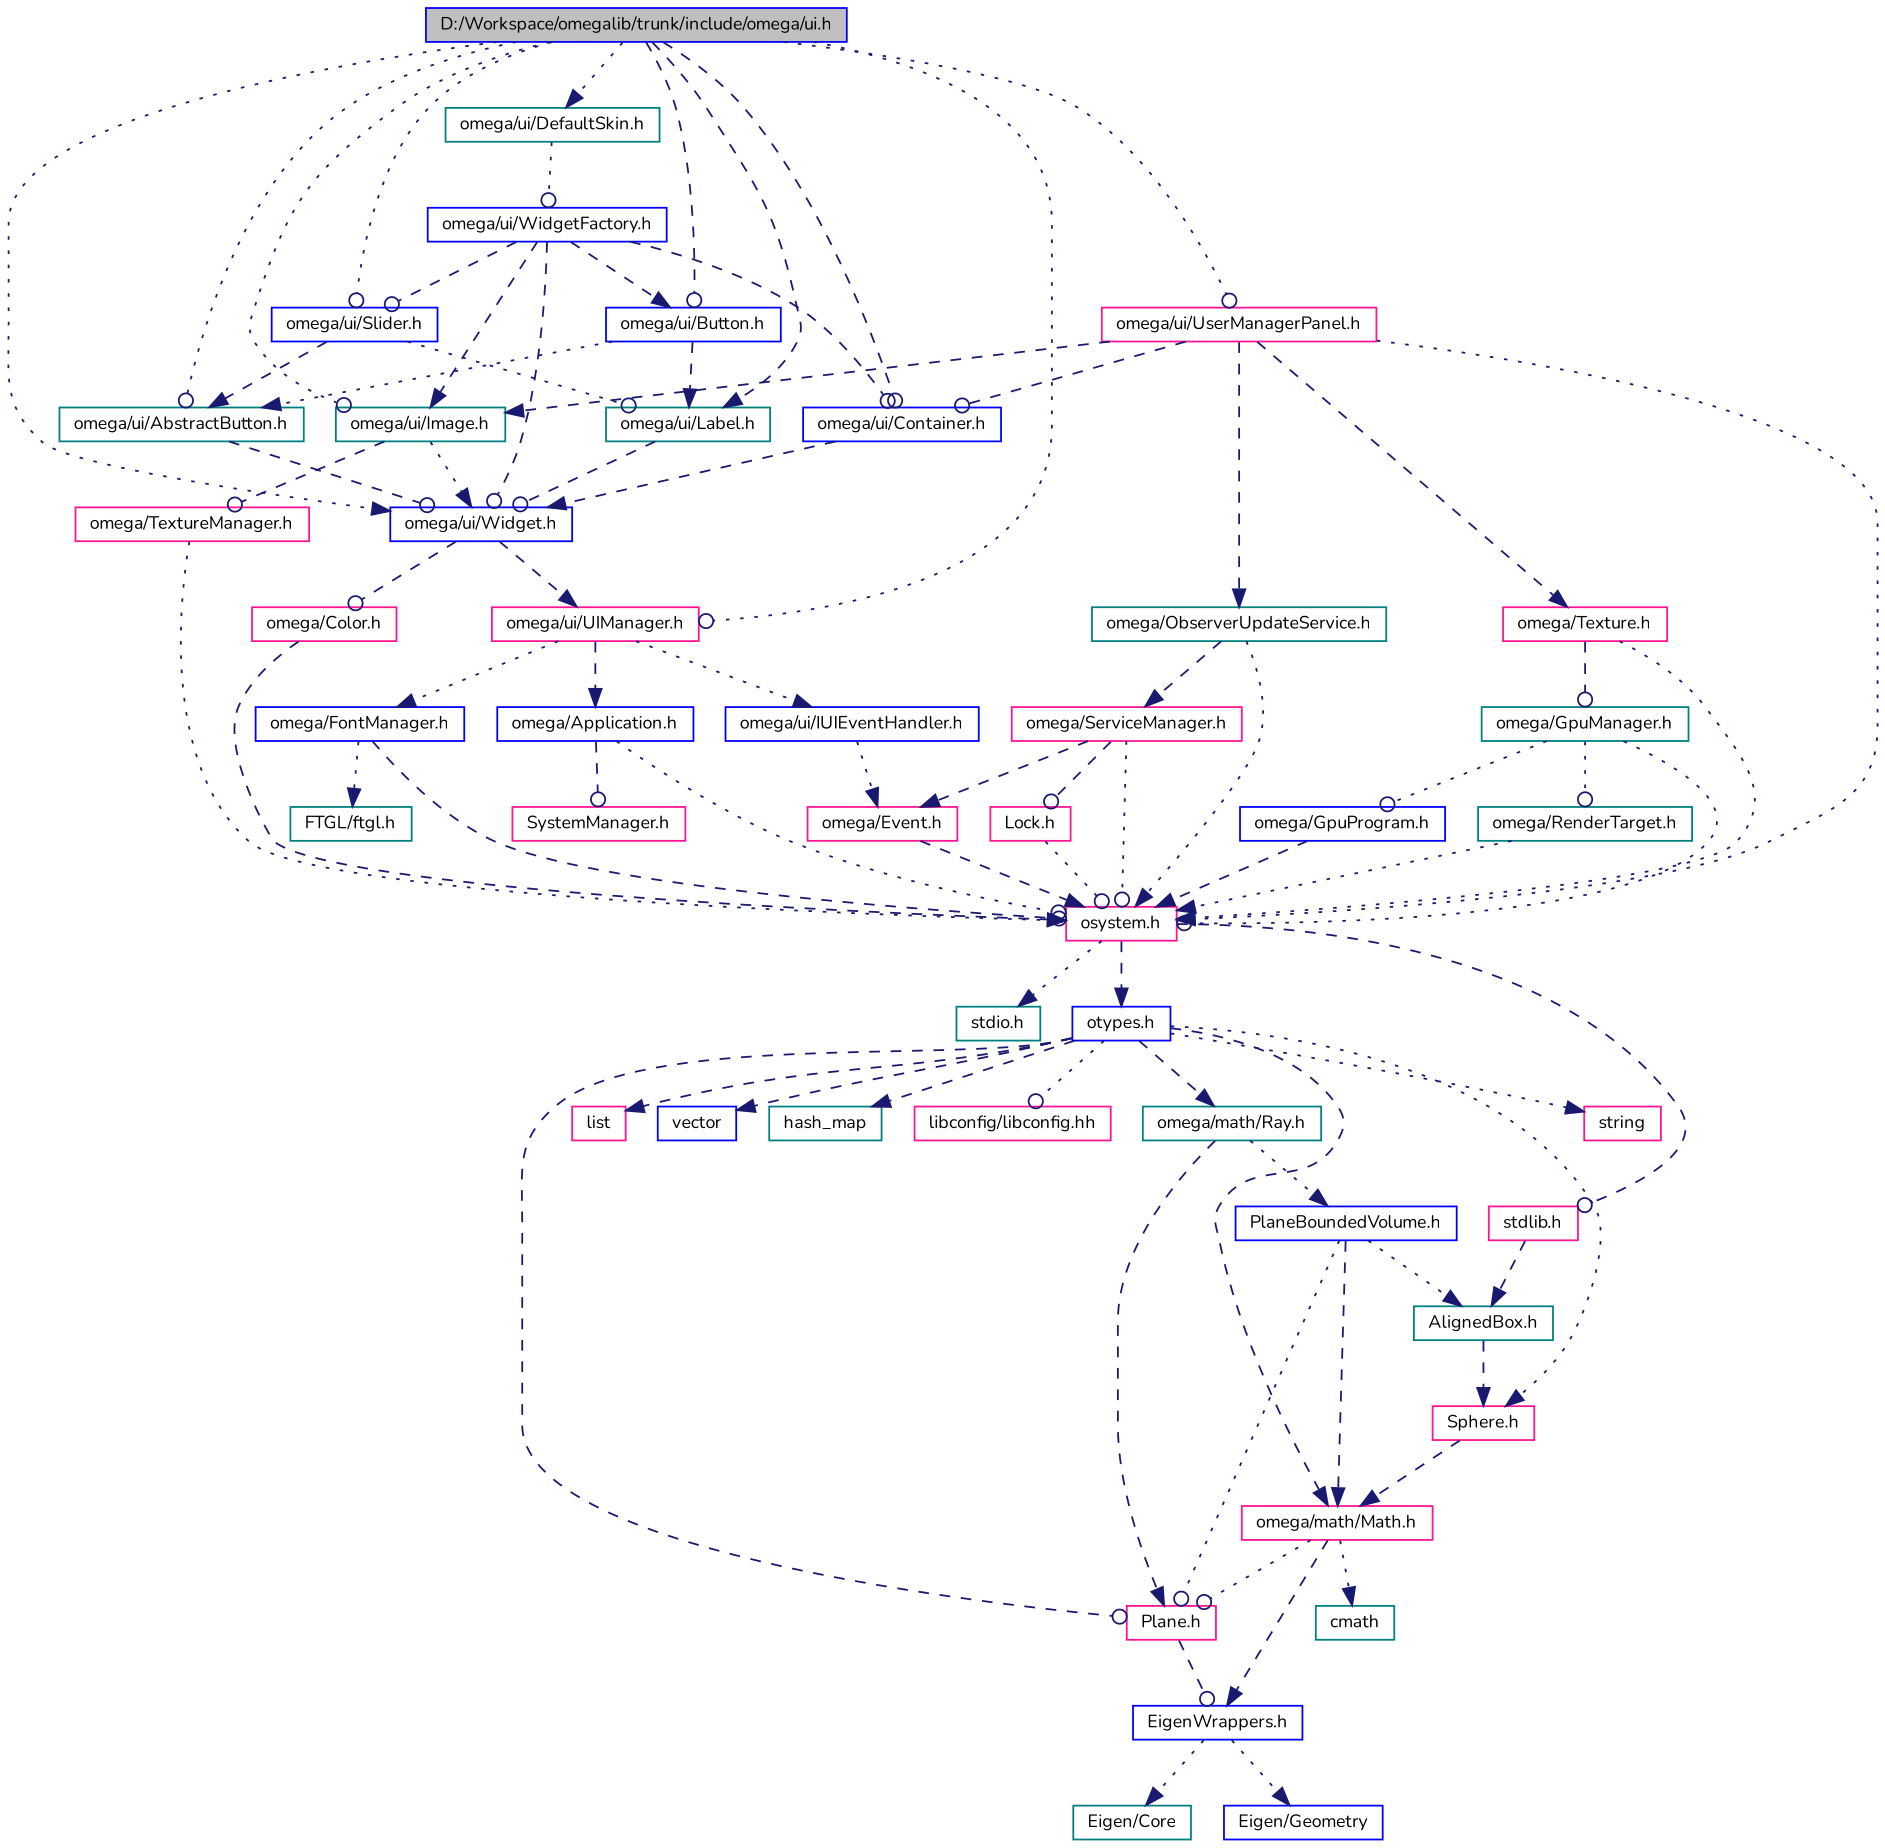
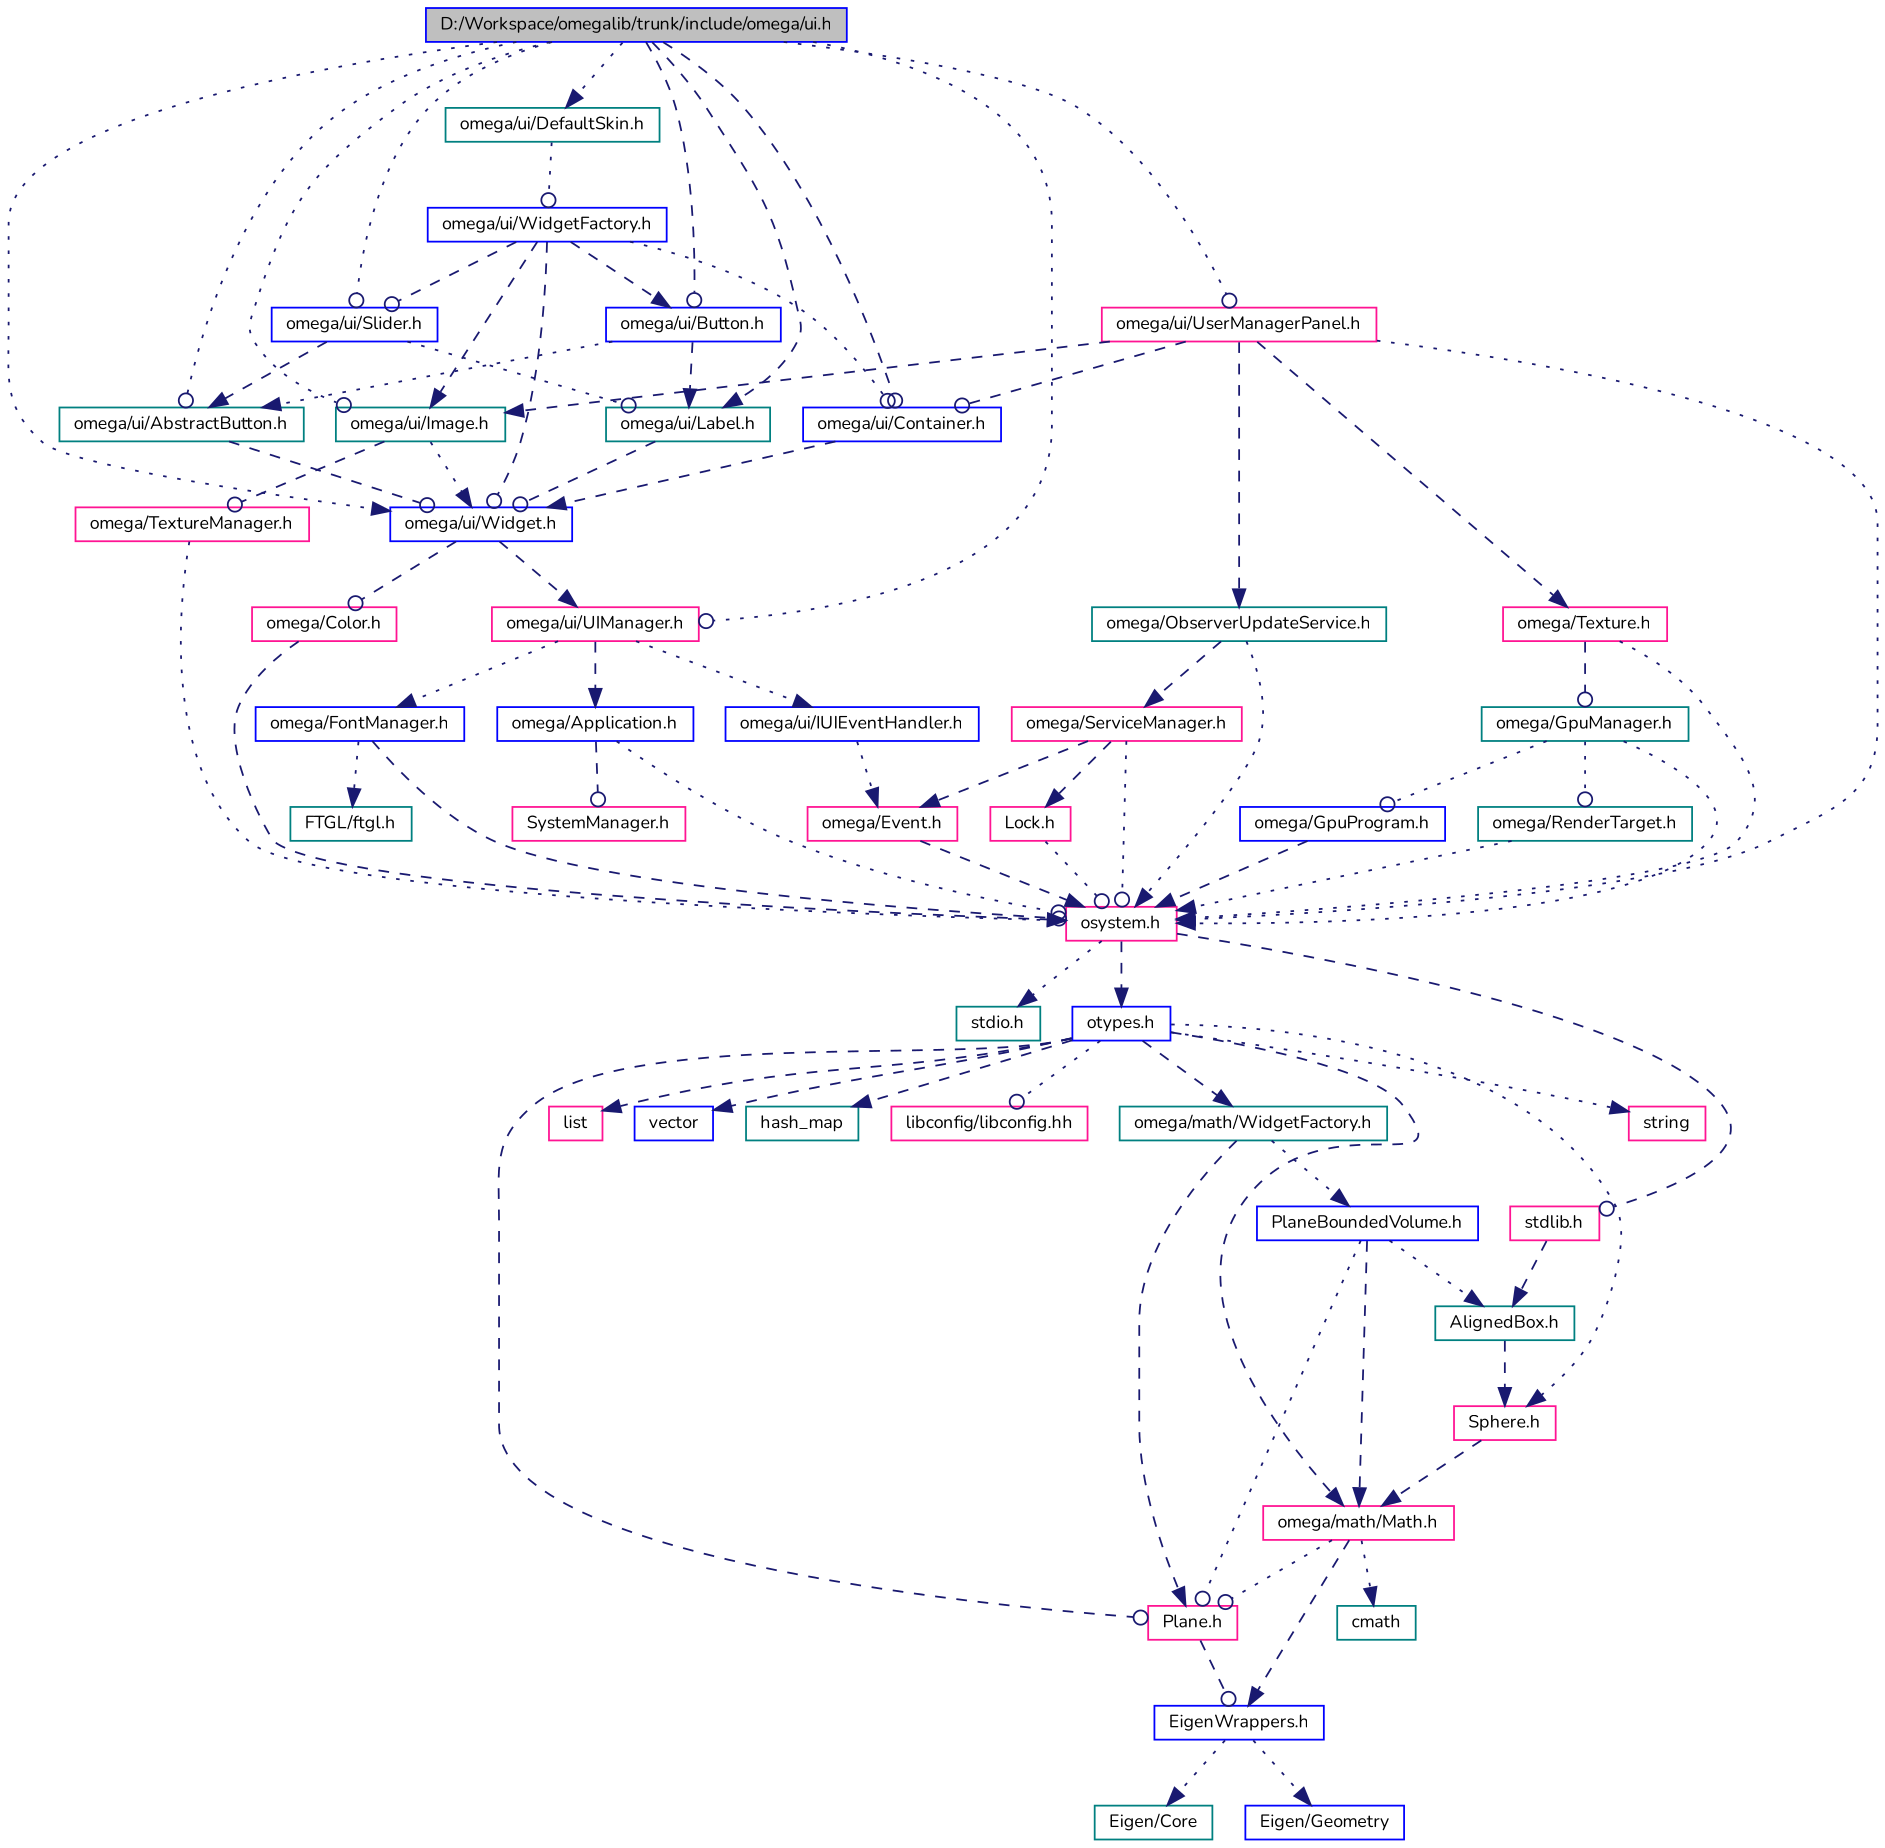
edge "omega/ui/WidgetFactory.h" -> "omega/ui/Container.h": style dashed -> dotted
edge "omega/ServiceManager.h" -> "Lock.h": arrowhead odot -> normal
edge "omega/GpuManager.h" -> "osystem.h": arrowhead odot -> normal
node "omega/math/Ray.h": label "omega/math/Ray.h" -> "omega/math/WidgetFactory.h"
